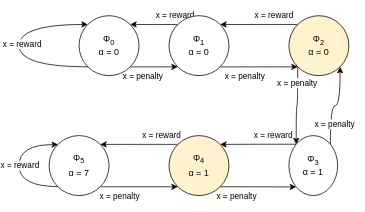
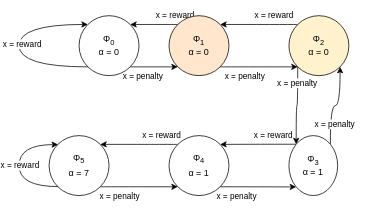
node "Φ1 α = 0": fillcolor #ffffff -> #ffe6cc
node "Φ4 α = 1": fillcolor #fff2cc -> #ffffff
